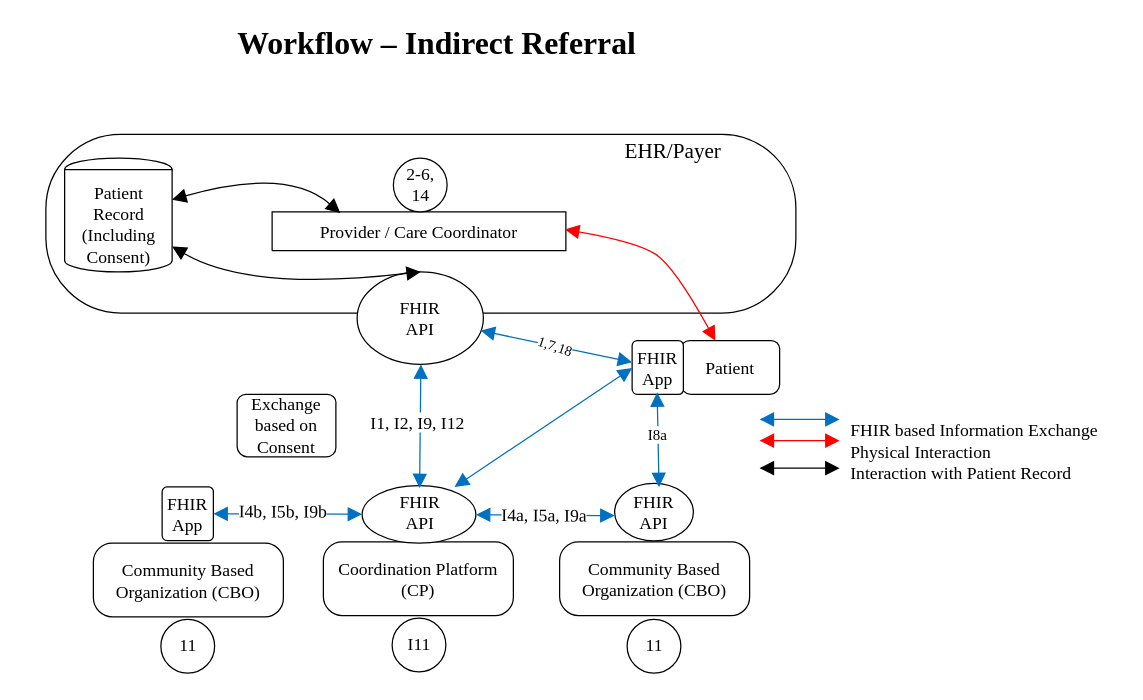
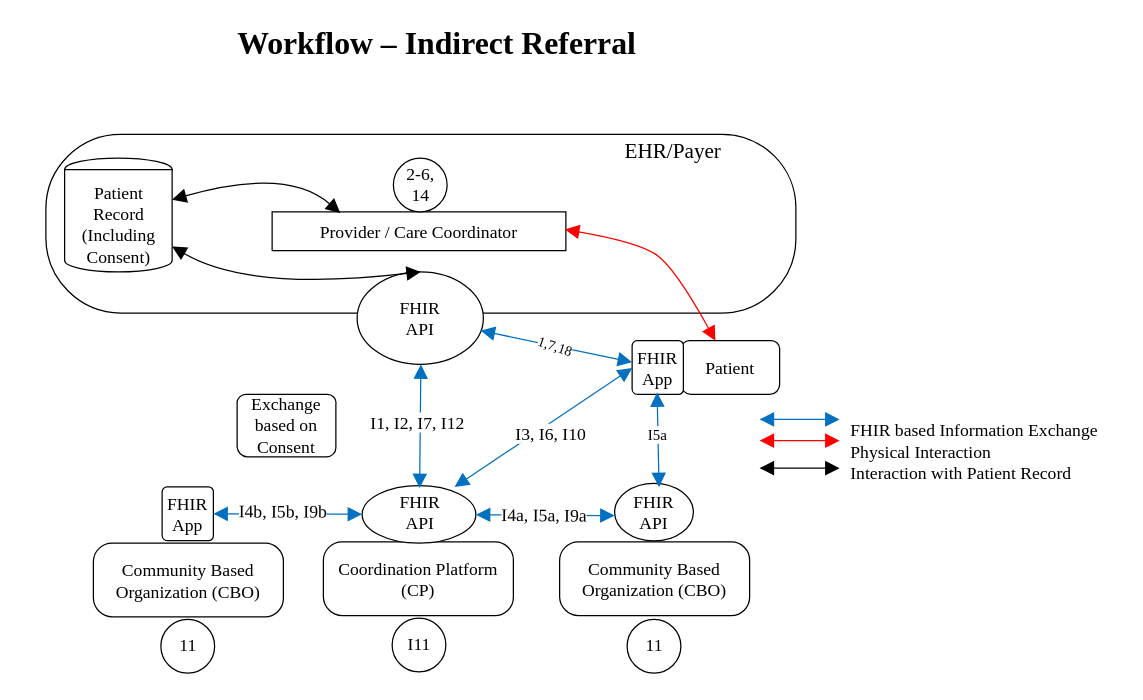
node "I3, I6, I10": added
node "I1, I2, I9, I12": label "I1, I2, I9, I12" -> "I1, I2, I7, I12"
node "I8a": label "I8a" -> "I5a"
